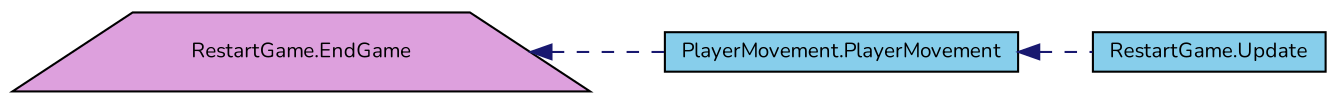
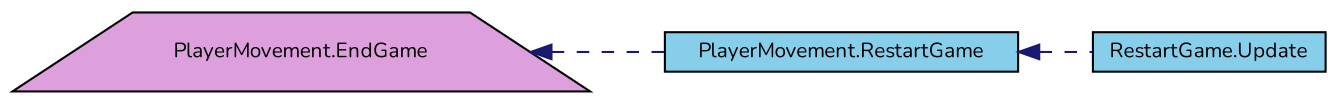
node "RestartGame.EndGame": label "RestartGame.EndGame" -> "PlayerMovement.EndGame"
node "PlayerMovement.PlayerMovement": label "PlayerMovement.PlayerMovement" -> "PlayerMovement.RestartGame"
